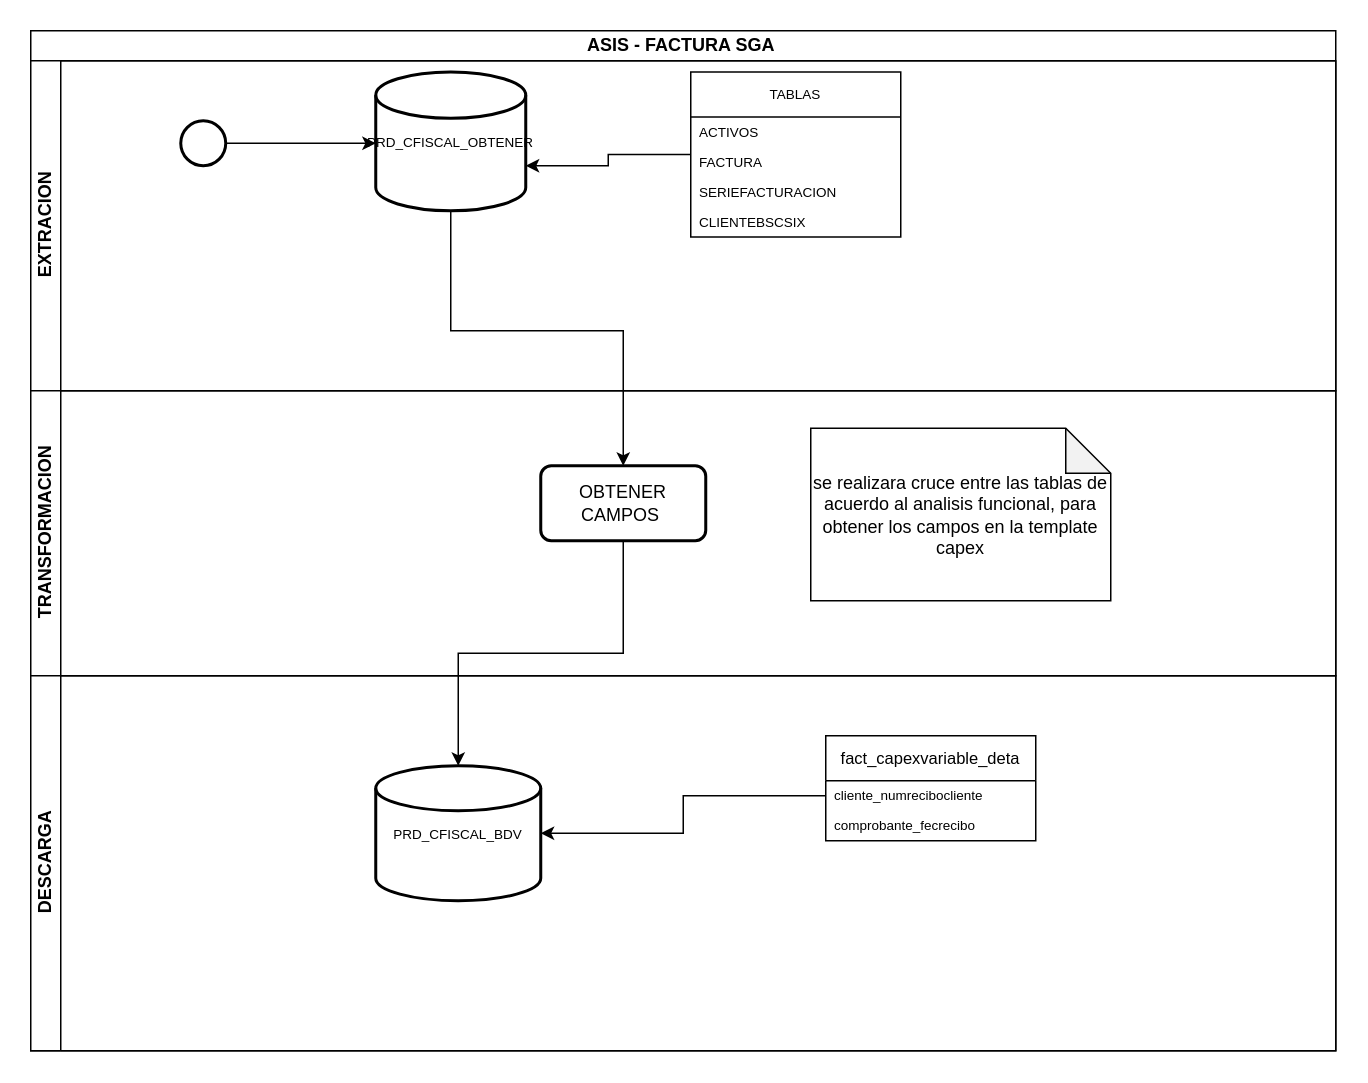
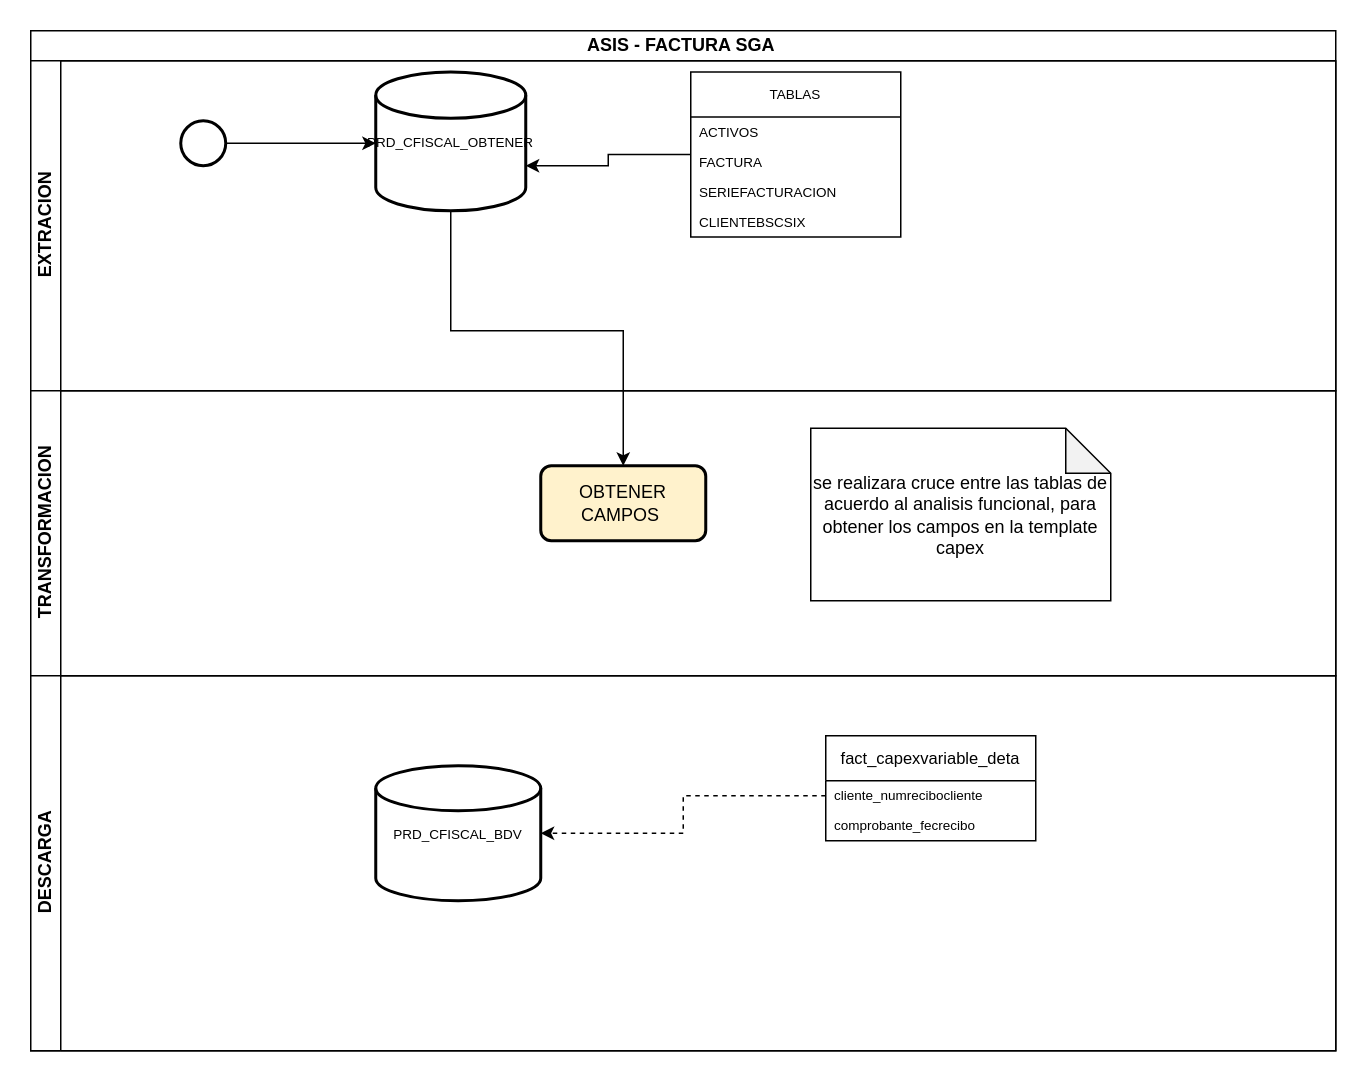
node "OBTENER CAMPOS": fillcolor #ffffff -> #fff2cc
edge "OBTENER CAMPOS" -> "PRD_CFISCAL_BDV": removed
edge "cliente_numrecibocliente" -> "PRD_CFISCAL_BDV": style solid -> dashed
